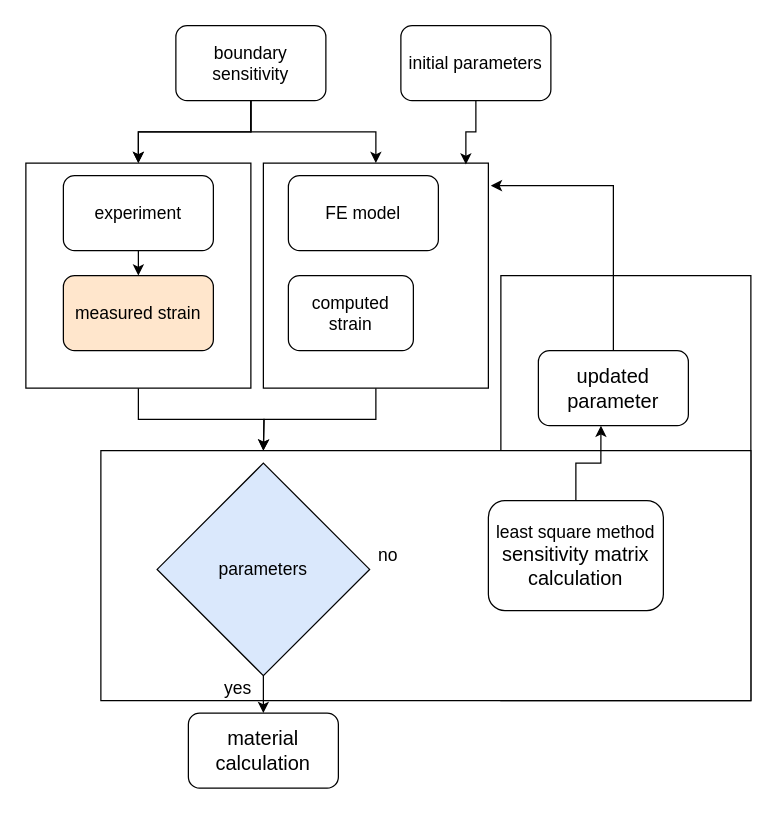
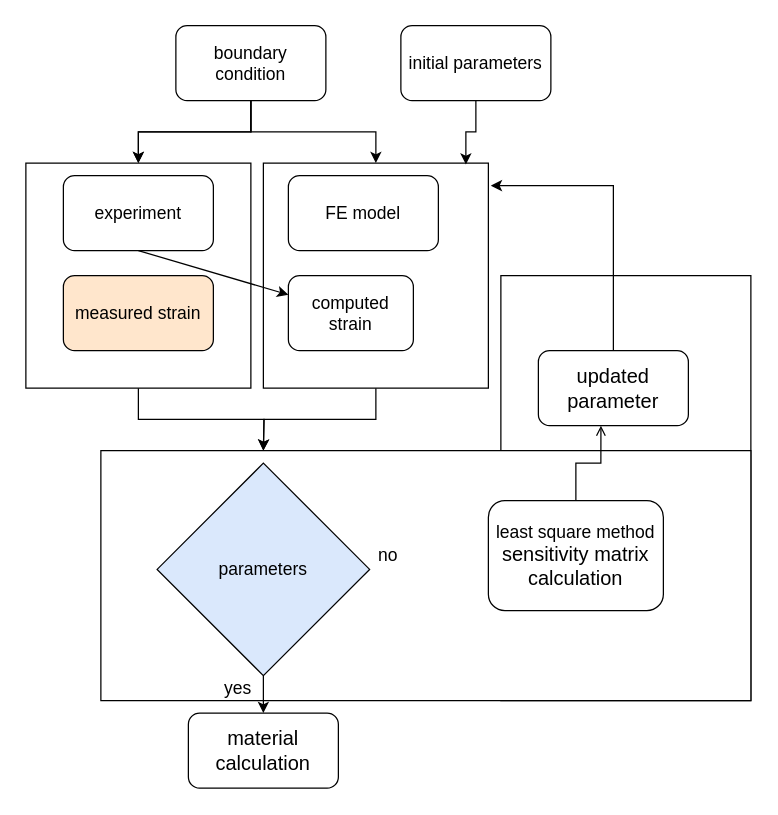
node "boundary sensitivity": label "boundary sensitivity" -> "boundary condition"
edge "experiment" -> "measured strain": now "experiment" -> "computed strain"
edge "least square method sensitivity matrix calculation" -> "updated parameter": arrowhead classic -> open
